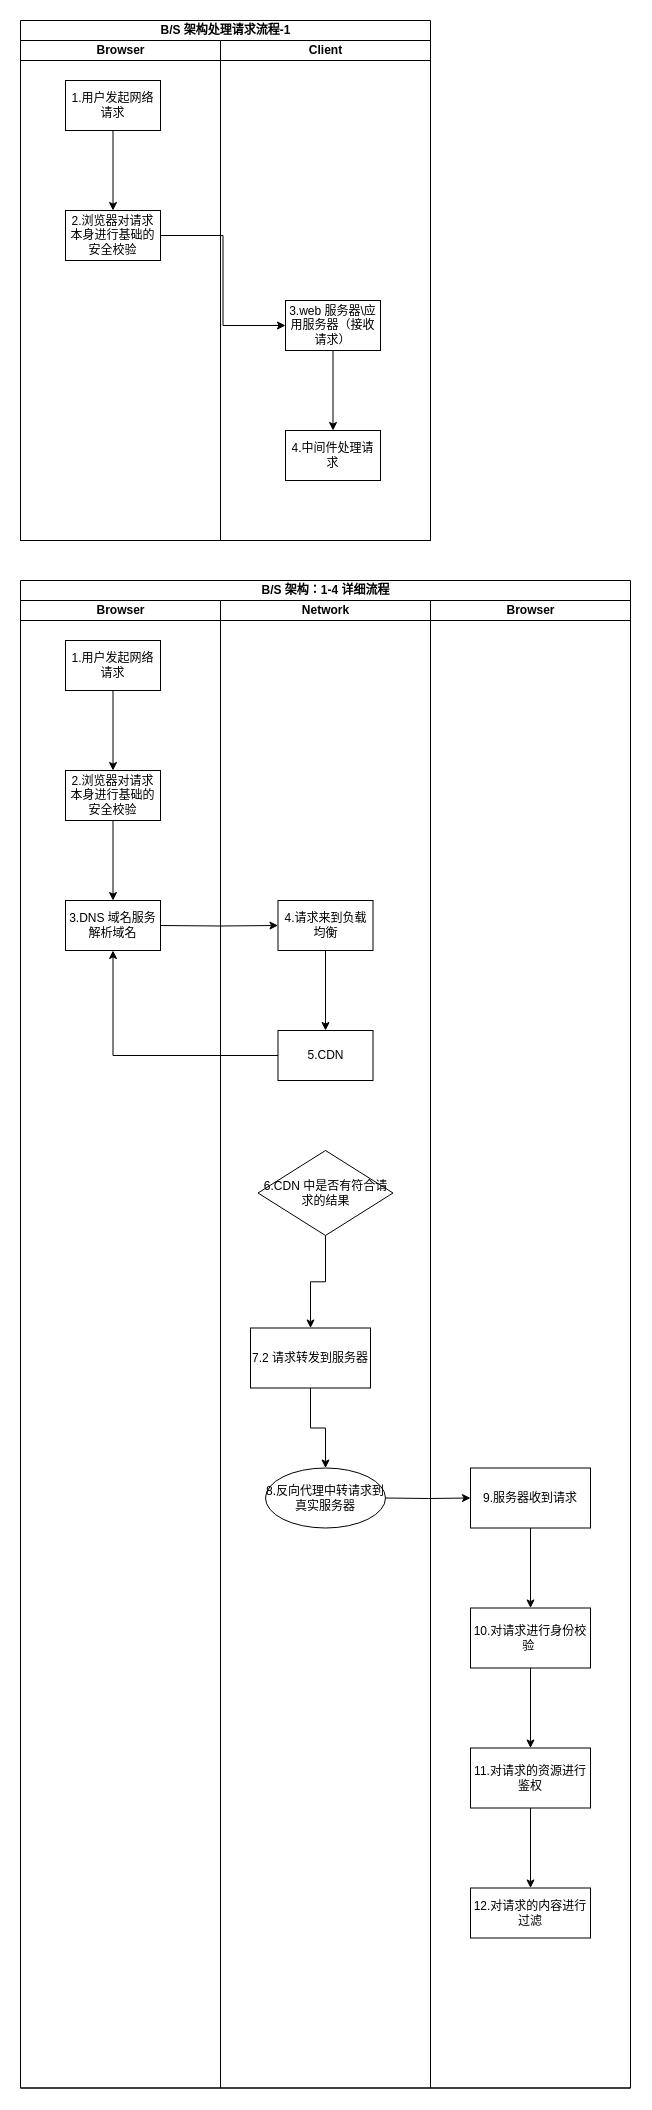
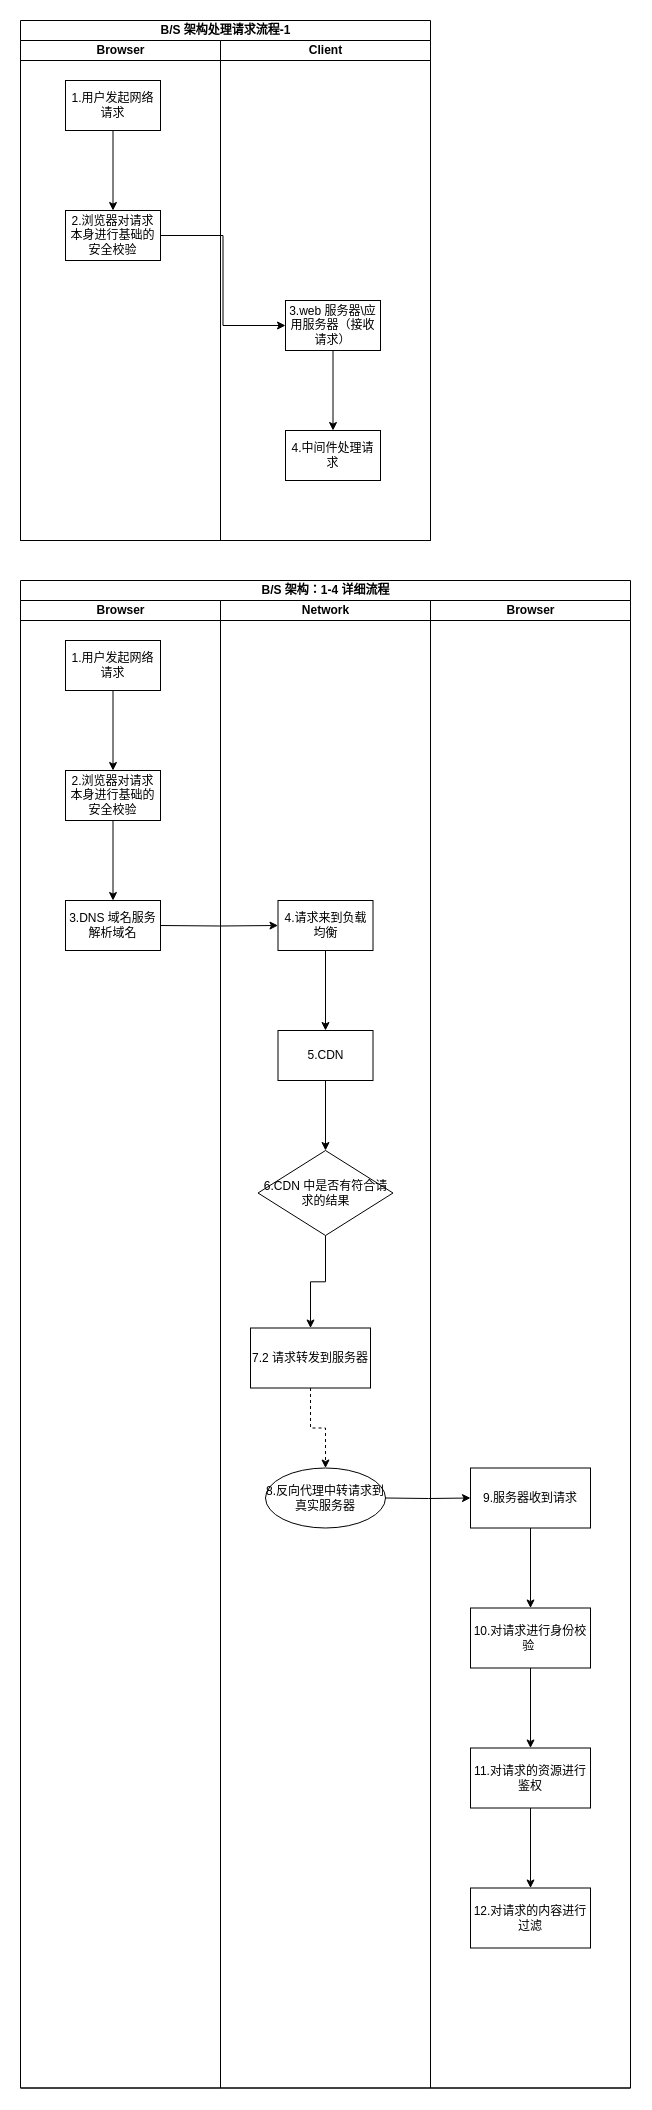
edge "5.CDN" -> "3.DNS 域名服务解析域名": now "5.CDN" -> "6.CDN 中是否有符合请求的结果"
edge "7.2 请求转发到服务器" -> "8.反向代理中转请求到真实服务器": style solid -> dashed
node "12.对请求的内容进行过滤": size 120x50 -> 120x60
